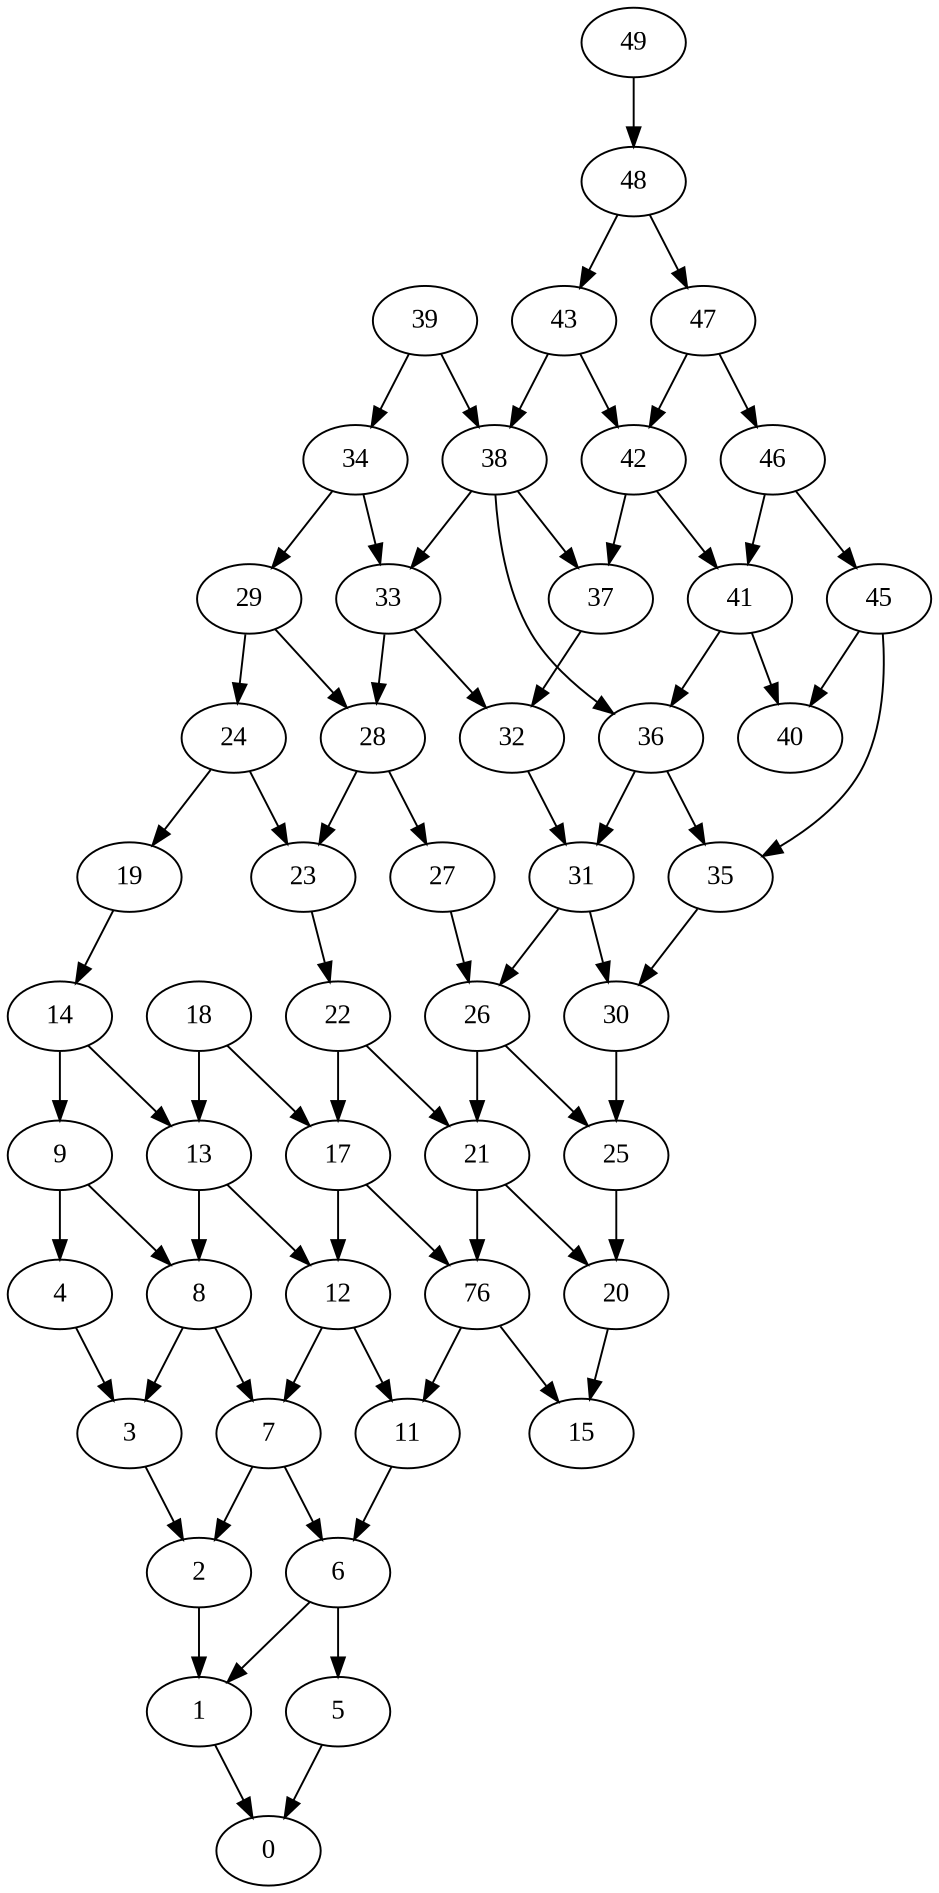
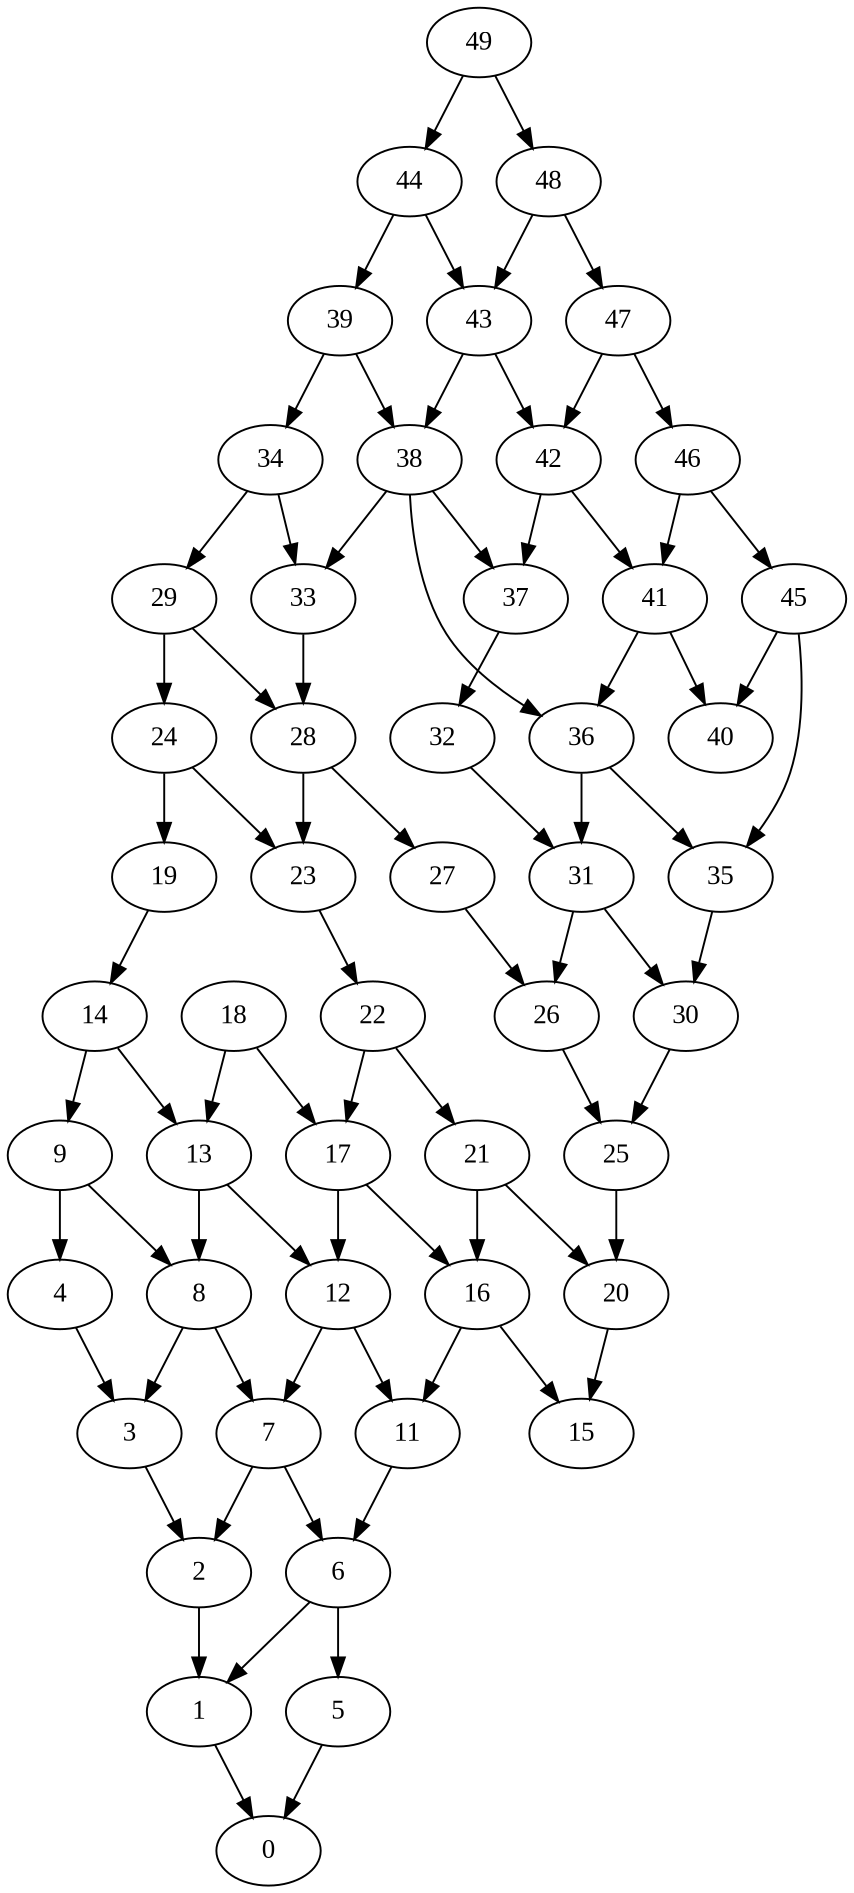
node "44": added
edge "33" -> "32": removed
edge "26" -> "21": removed
node "76": label "76" -> "16"
